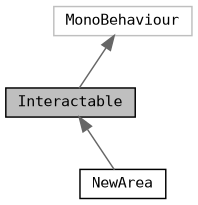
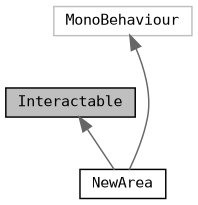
edge "Interactable" -> "MonoBehaviour": now "NewArea" -> "MonoBehaviour"
